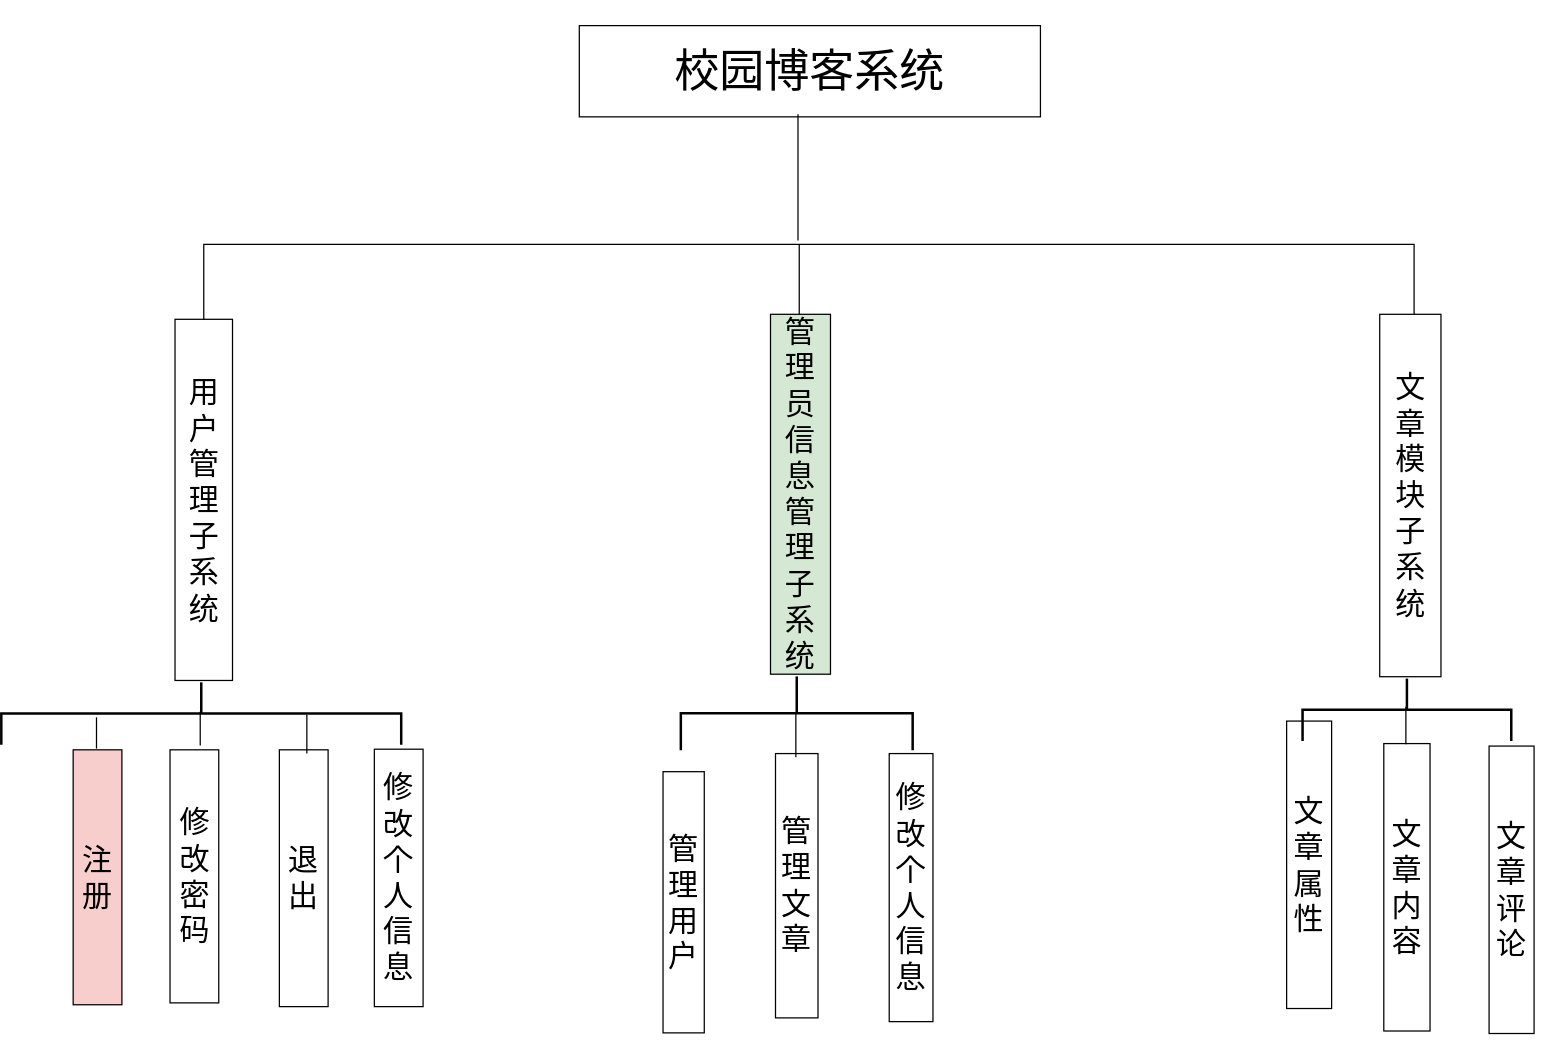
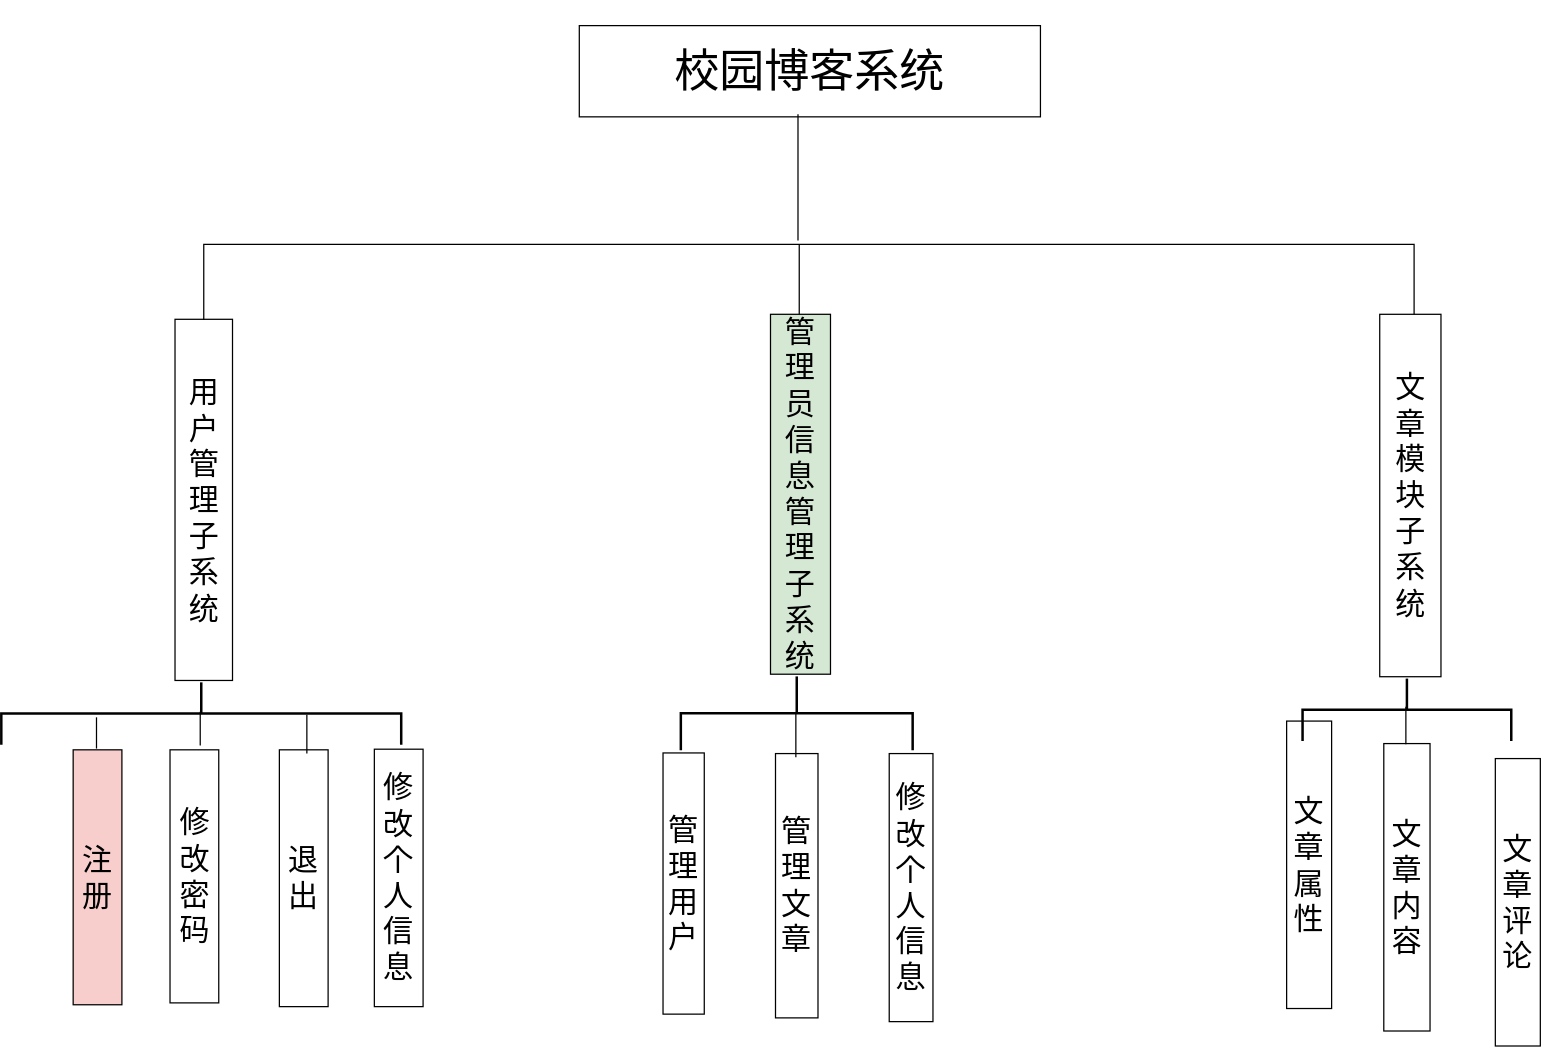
node "文章评论": moved (1512, 890) -> (1518, 903)
node "管理用户": moved (684, 903) -> (684, 884)
